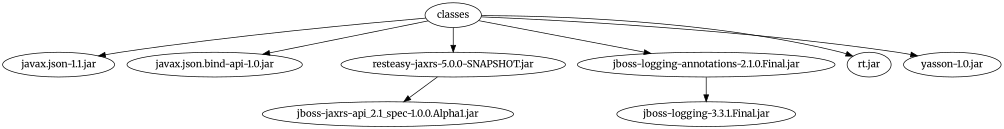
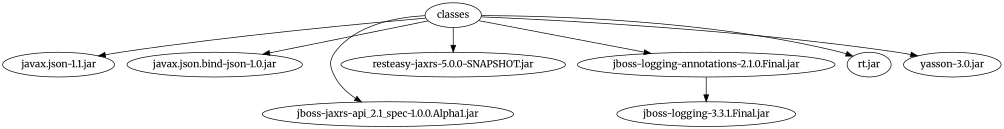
node "javax.json.bind-api-1.0.jar": label "javax.json.bind-api-1.0.jar" -> "javax.json.bind-json-1.0.jar"
node "yasson-1.0.jar": label "yasson-1.0.jar" -> "yasson-3.0.jar"
edge "resteasy-jaxrs-5.0.0-SNAPSHOT.jar" -> "jboss-jaxrs-api_2.1_spec-1.0.0.Alpha1.jar": now "classes" -> "jboss-jaxrs-api_2.1_spec-1.0.0.Alpha1.jar"
